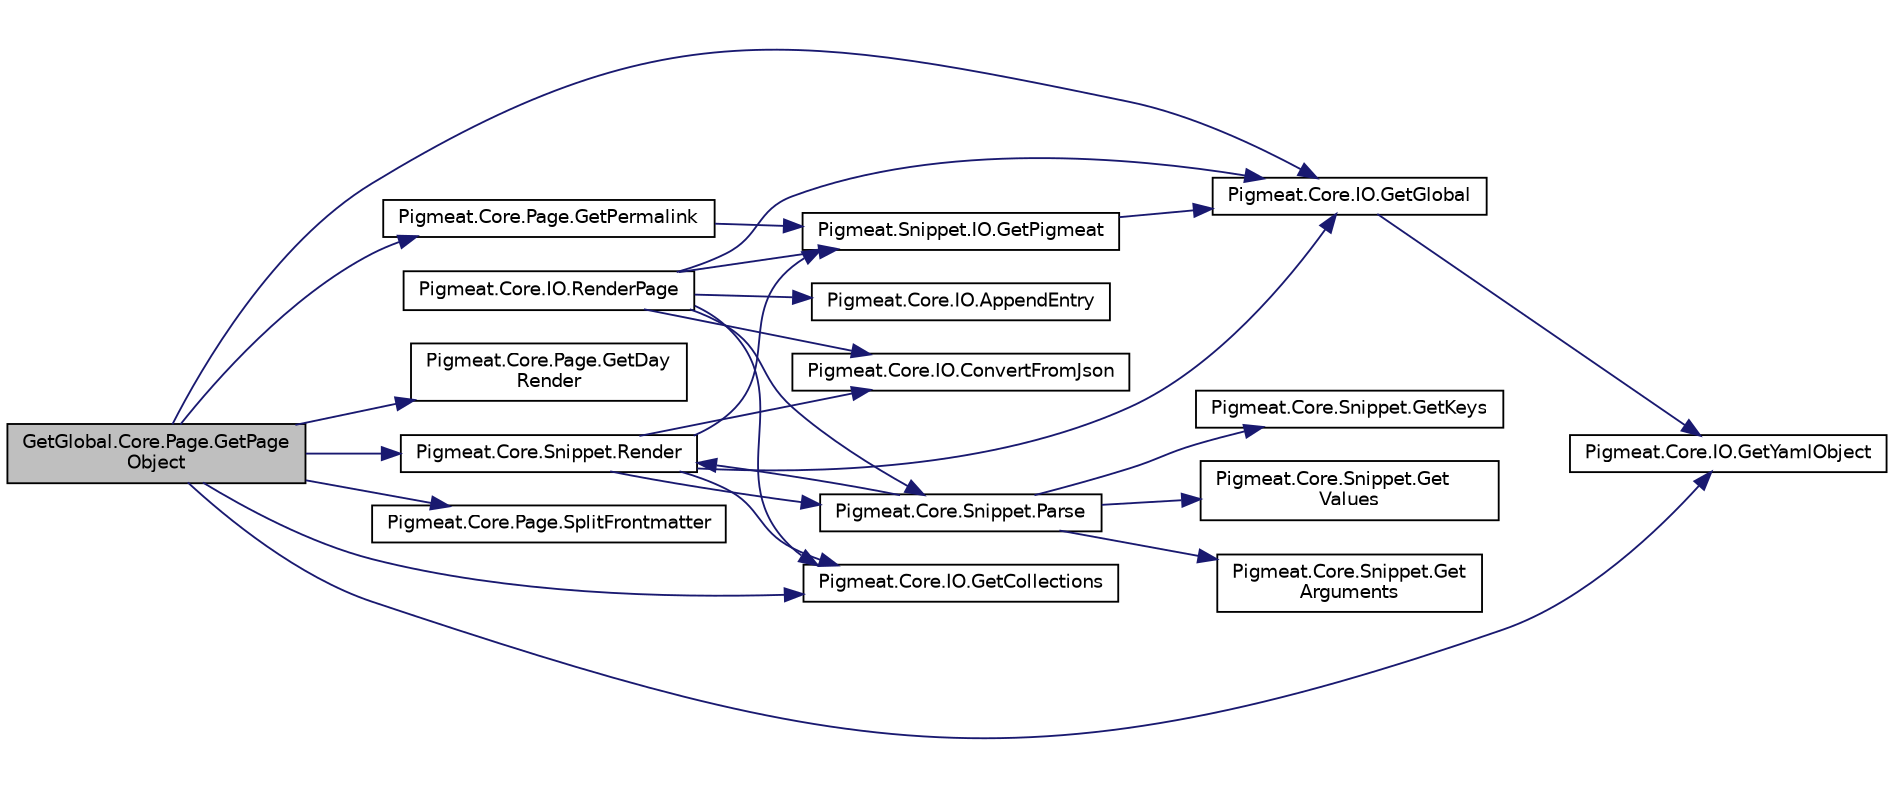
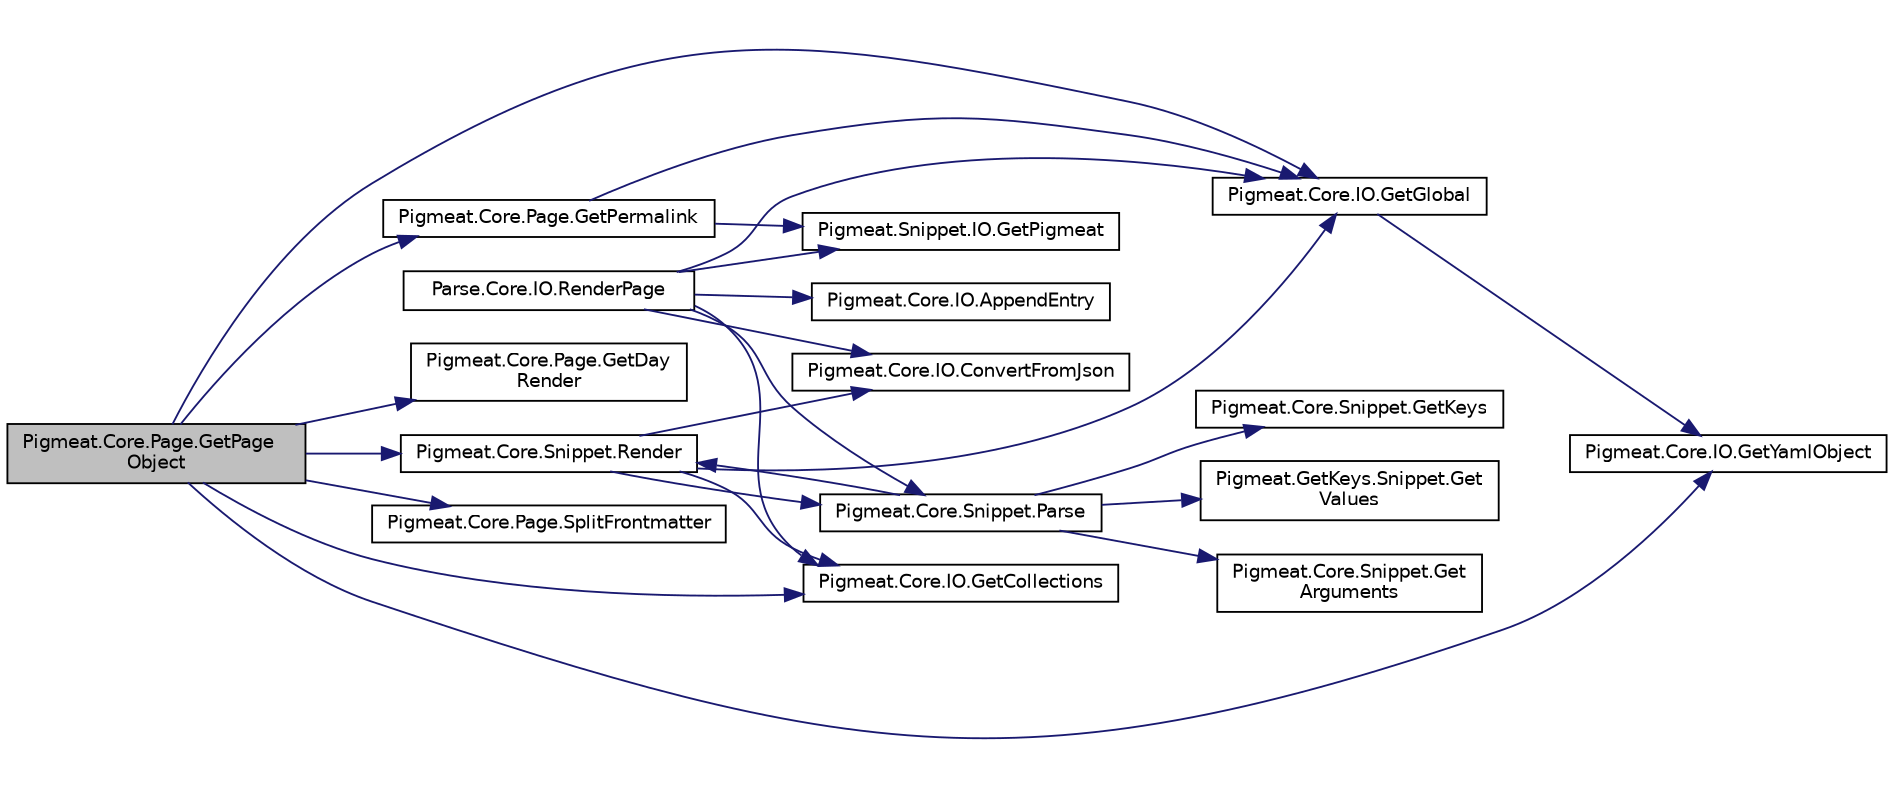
edge "Pigmeat.Snippet.IO.GetPigmeat" -> "Pigmeat.Core.IO.GetGlobal": now "Pigmeat.Core.Page.GetPermalink" -> "Pigmeat.Core.IO.GetGlobal"
node "Pigmeat.Core.IO.RenderPage": label "Pigmeat.Core.IO.RenderPage" -> "Parse.Core.IO.RenderPage"
edge "Pigmeat.Core.Snippet.Render" -> "Pigmeat.Snippet.IO.GetPigmeat": removed
node "GetGlobal.Core.Page.GetPage Object": label "GetGlobal.Core.Page.GetPage Object" -> "Pigmeat.Core.Page.GetPage Object"
node "Pigmeat.Core.Snippet.Get Values": label "Pigmeat.Core.Snippet.Get Values" -> "Pigmeat.GetKeys.Snippet.Get Values"
